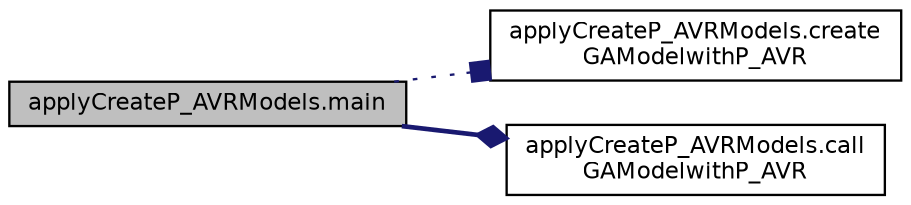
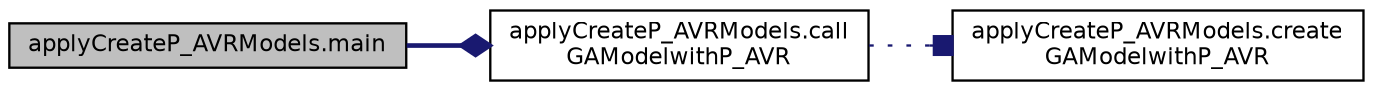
edge "applyCreateP_AVRModels.main" -> "applyCreateP_AVRModels.create GAModelwithP_AVR": now "applyCreateP_AVRModels.call GAModelwithP_AVR" -> "applyCreateP_AVRModels.create GAModelwithP_AVR"
